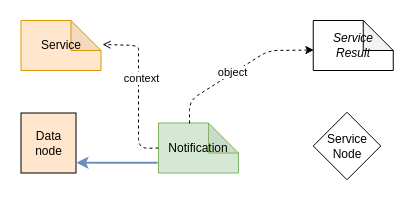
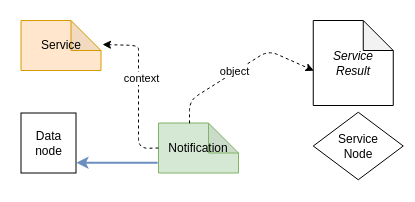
edge "Notification" -> "Service": arrowhead open -> classic
node "Service Result": size 80x50 -> 80x85
node "Data node": fillcolor #ffe6cc -> #ffffff
node "Service Node": size 68x68 -> 90x68
